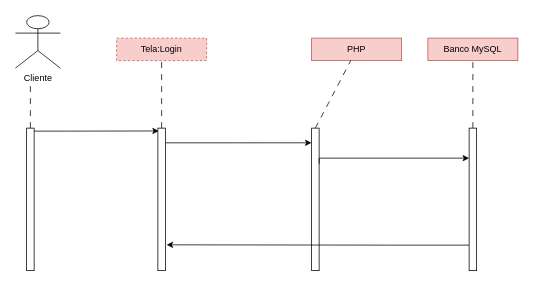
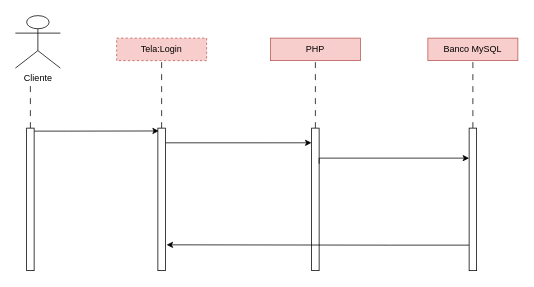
node "PHP": moved (357, 49) -> (315, 49)
